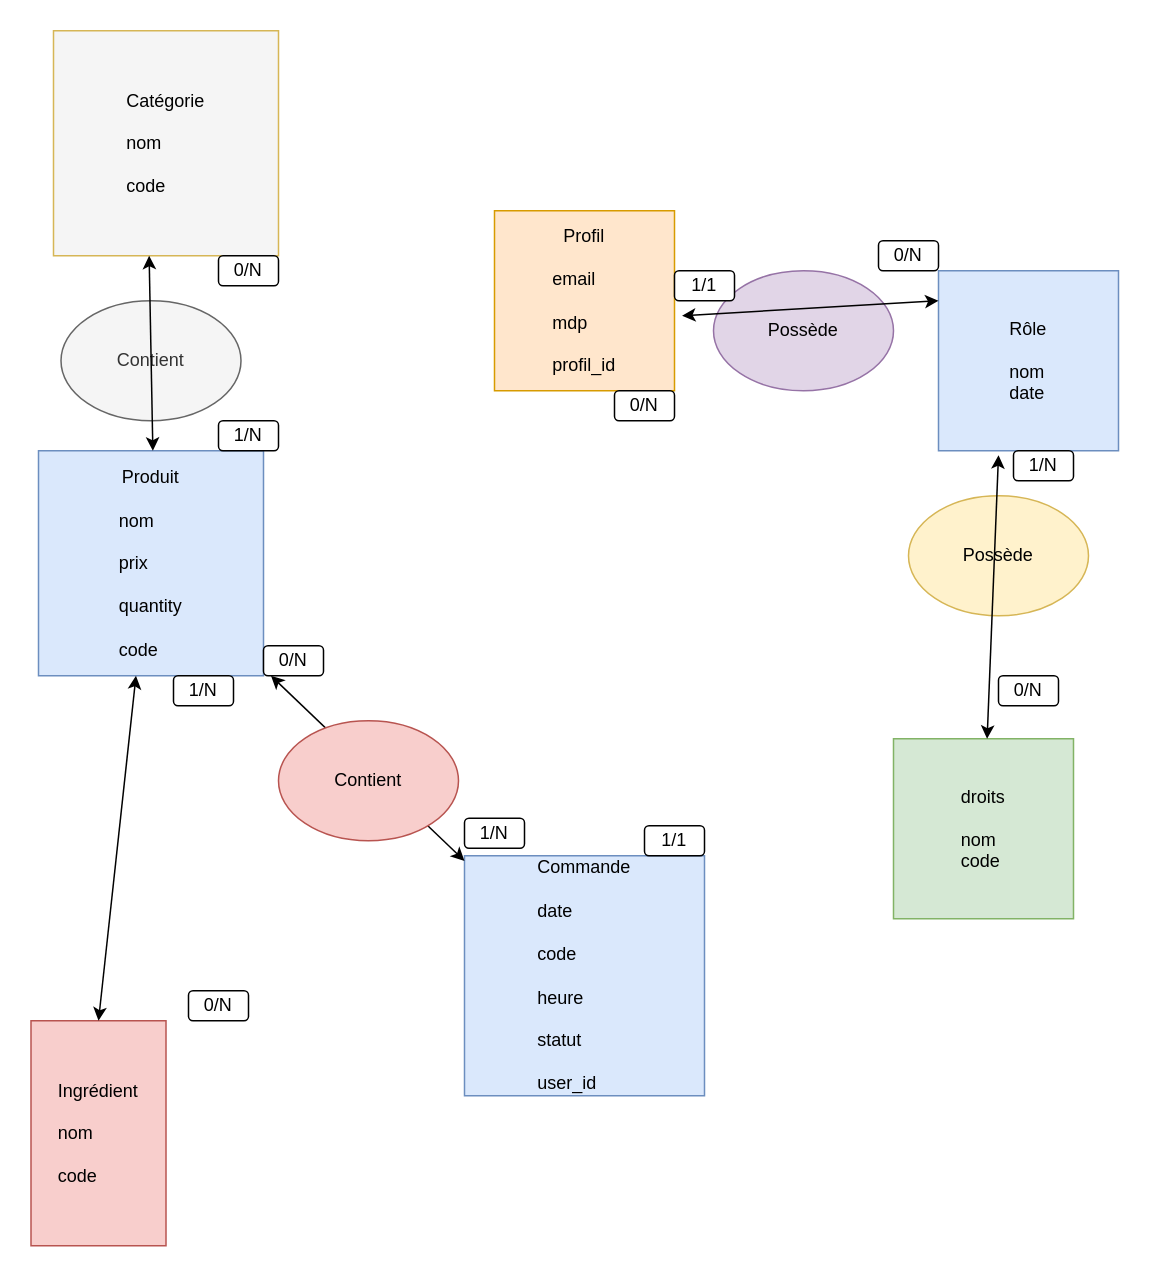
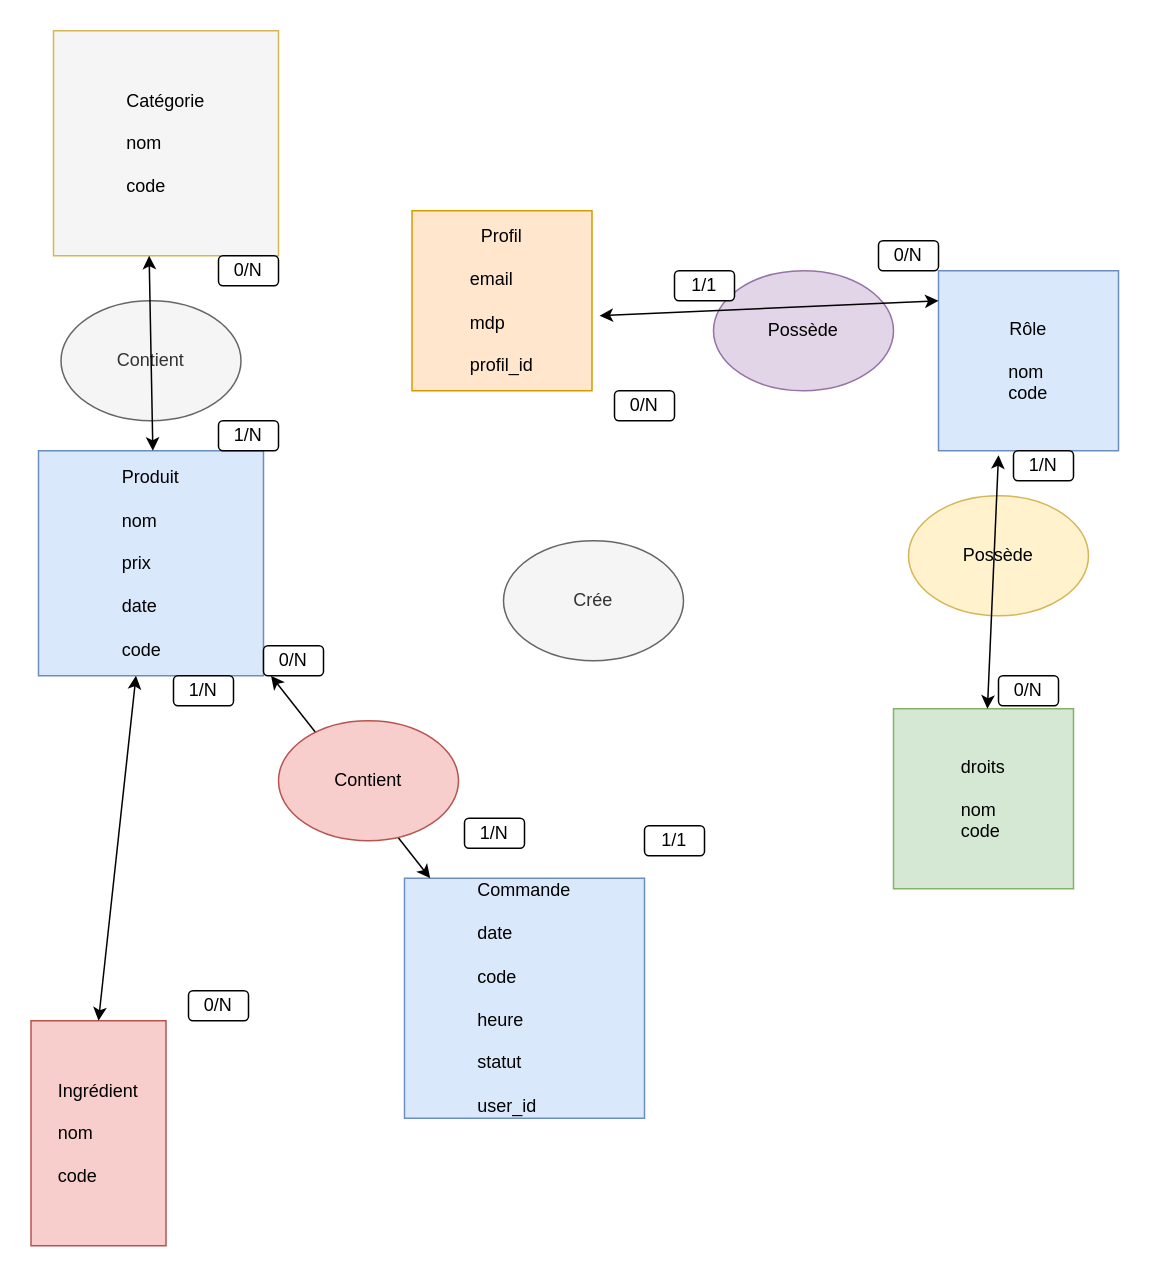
node "Profil email mdp profil_id": moved (584, 301) -> (502, 301)
node "Rôle nom date": label "Rôle nom date" -> "Rôle nom code"
node "Produit nom prix quantity code": label "Produit nom prix quantity code" -> "Produit nom prix date code"
node "Crée": added
node "droits nom code": moved (983, 829) -> (983, 799)
node "Commande date code heure statut user_id": moved (584, 976) -> (524, 998)
